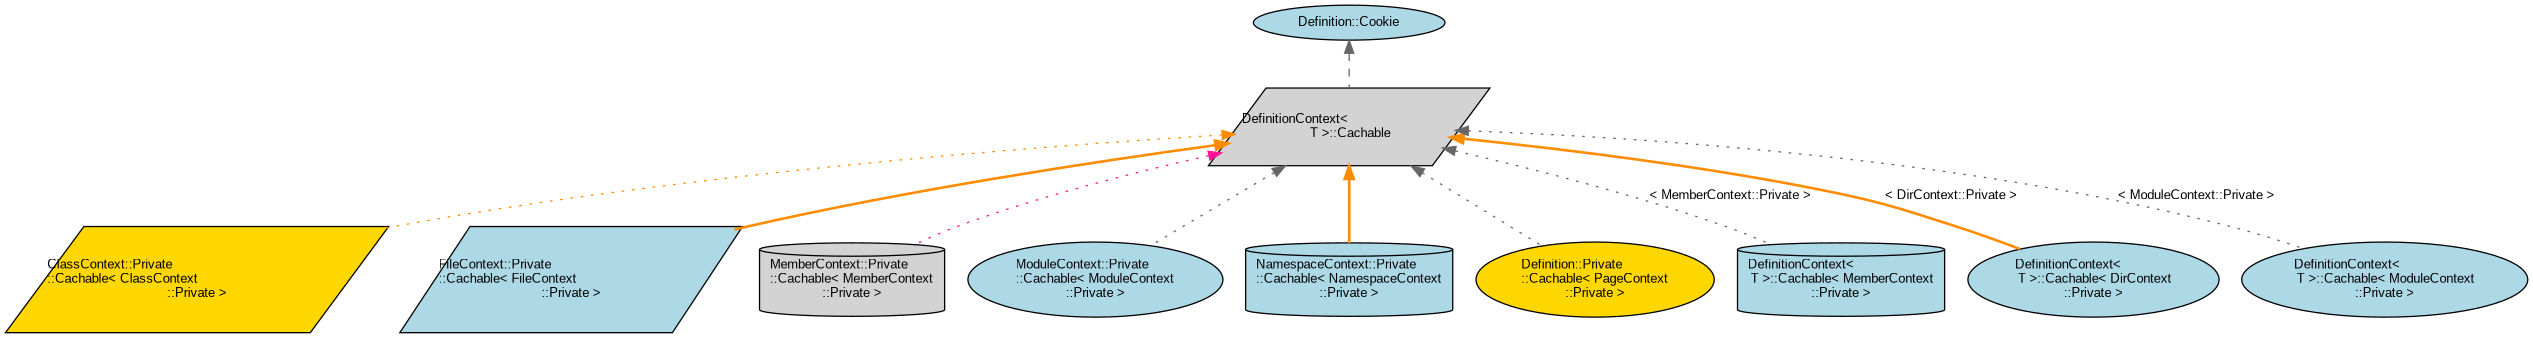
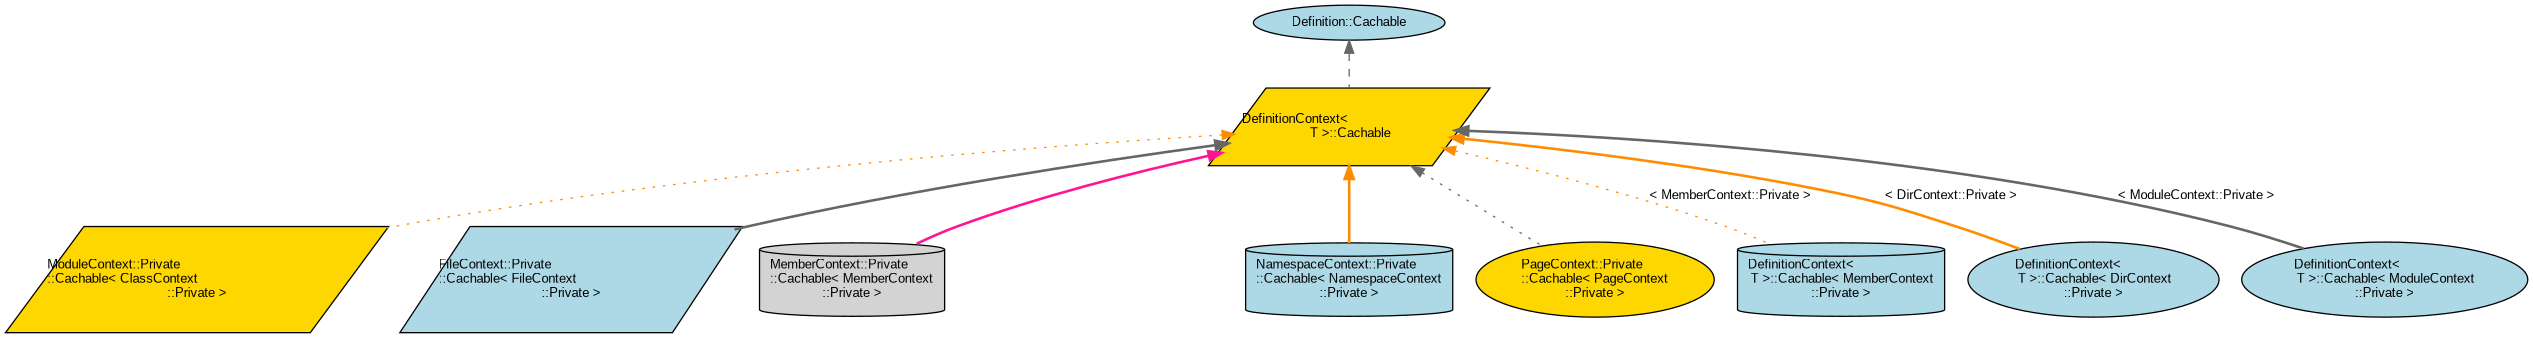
node "Definition::Cookie": label "Definition::Cookie" -> "Definition::Cachable"
node "DefinitionContext< T >::Cachable": fillcolor lightgrey -> gold
edge "DefinitionContext< T >::Cachable< ModuleContext ::Private >" -> "DefinitionContext< T >::Cachable": style dotted -> bold
edge "FileContext::Private ::Cachable< FileContext ::Private >" -> "DefinitionContext< T >::Cachable": color darkorange -> gray40
edge "DefinitionContext< T >::Cachable< MemberContext ::Private >" -> "DefinitionContext< T >::Cachable": color gray40 -> darkorange
edge "MemberContext::Private ::Cachable< MemberContext ::Private >" -> "DefinitionContext< T >::Cachable": style dotted -> bold
node "ClassContext::Private ::Cachable< ClassContext ::Private >": label "ClassContext::Private ::Cachable< ClassContext ::Private >" -> "ModuleContext::Private ::Cachable< ClassContext ::Private >"
node "ModuleContext::Private ::Cachable< ModuleContext ::Private >": removed
node "Definition::Private ::Cachable< PageContext ::Private >": label "Definition::Private ::Cachable< PageContext ::Private >" -> "PageContext::Private ::Cachable< PageContext ::Private >"
